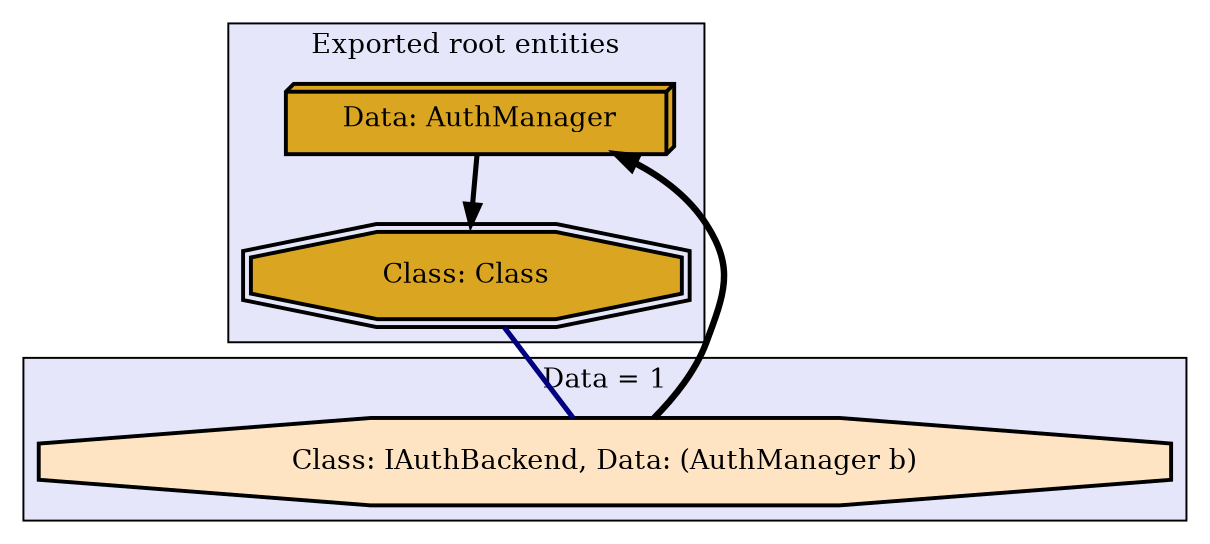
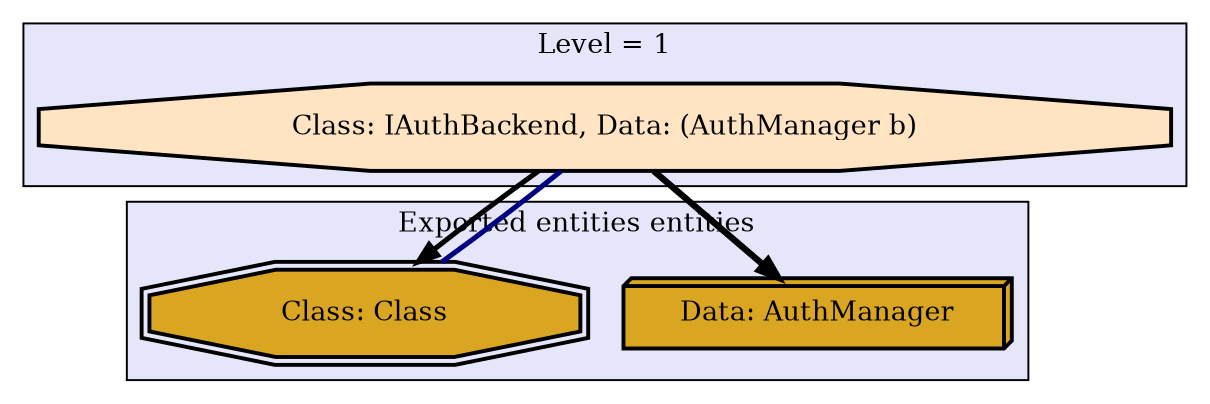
cluster "Exported root entities": label "Exported root entities" -> "Exported entities entities"
edge "Data: AuthManager" -> "Class: Class": now "Class: IAuthBackend, Data: (AuthManager b)" -> "Class: Class"
cluster "Data = 1": label "Data = 1" -> "Level = 1"
